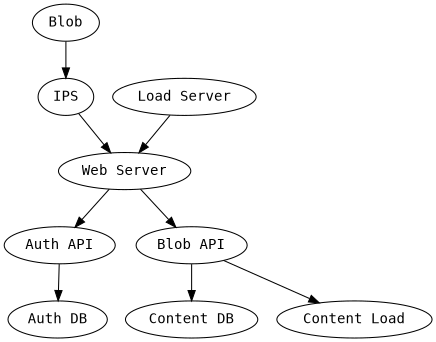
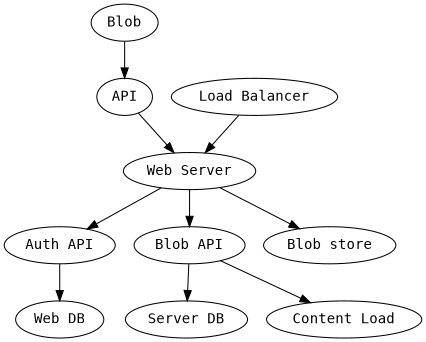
node "IPS": label "IPS" -> "API"
node "Load Server": label "Load Server" -> "Load Balancer"
node "Blob store": added
node "Auth DB": label "Auth DB" -> "Web DB"
node "Content DB": label "Content DB" -> "Server DB"
